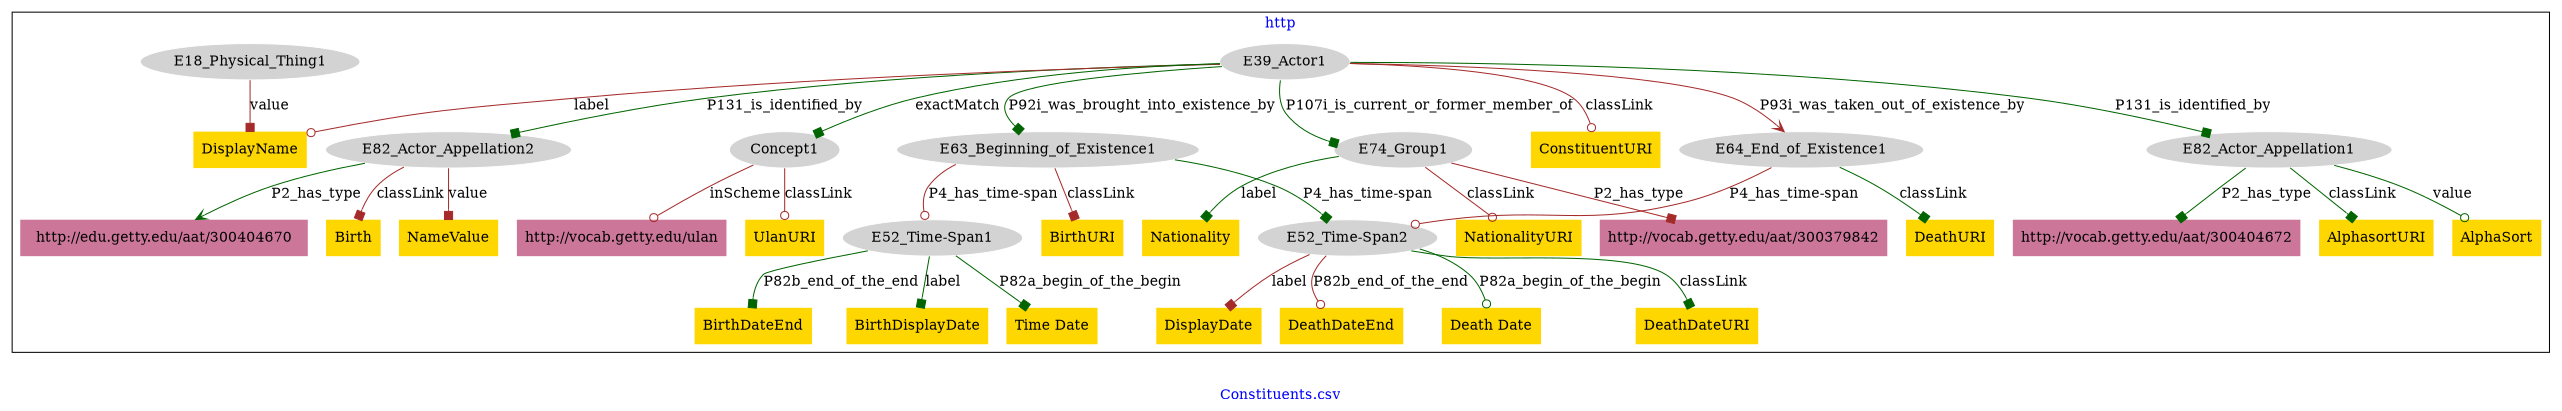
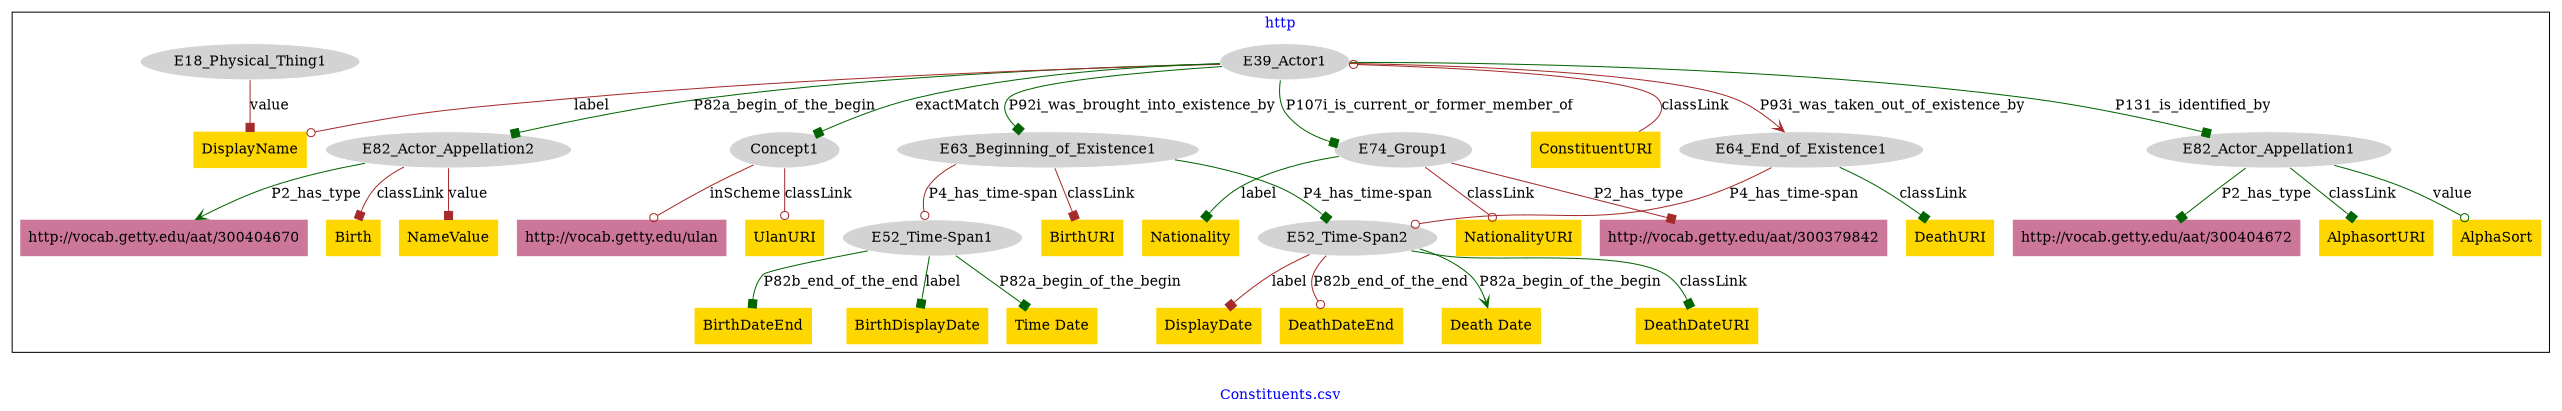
edge "E39_Actor1" -> "ConstituentURI": reversed
edge "E39_Actor1" -> "E82_Actor_Appellation2": label "P131_is_identified_by" -> "P82a_begin_of_the_begin"
node "http://edu.getty.edu/aat/300404670": label "http://edu.getty.edu/aat/300404670" -> "http://vocab.getty.edu/aat/300404670"
edge "E52_Time-Span2" -> "Death Date": arrowhead odot -> vee
